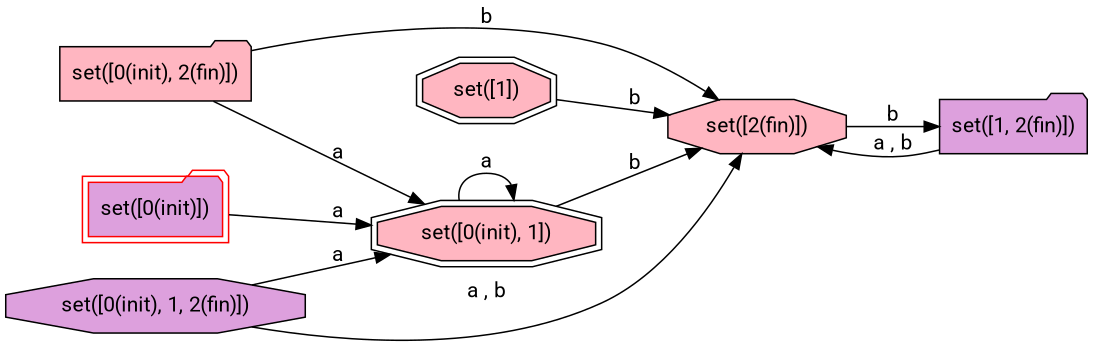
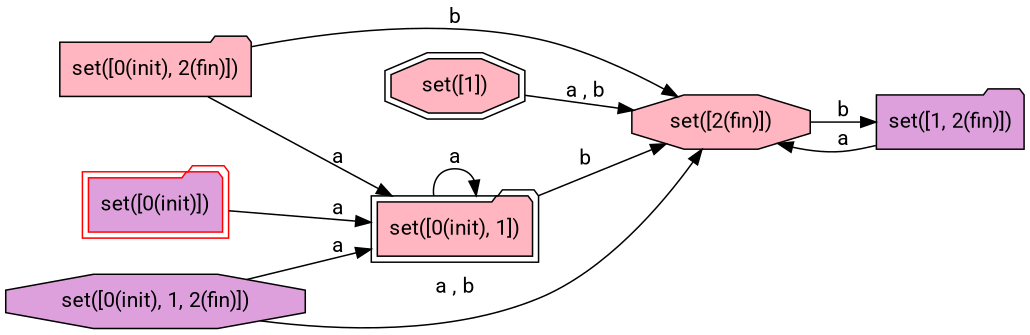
edge "set([1])" -> "set([2(fin)])": label "b" -> "a , b"
edge "set([1, 2(fin)])" -> "set([2(fin)])": label "a , b" -> "a"
node "set([0(init), 1])": shape octagon -> folder
